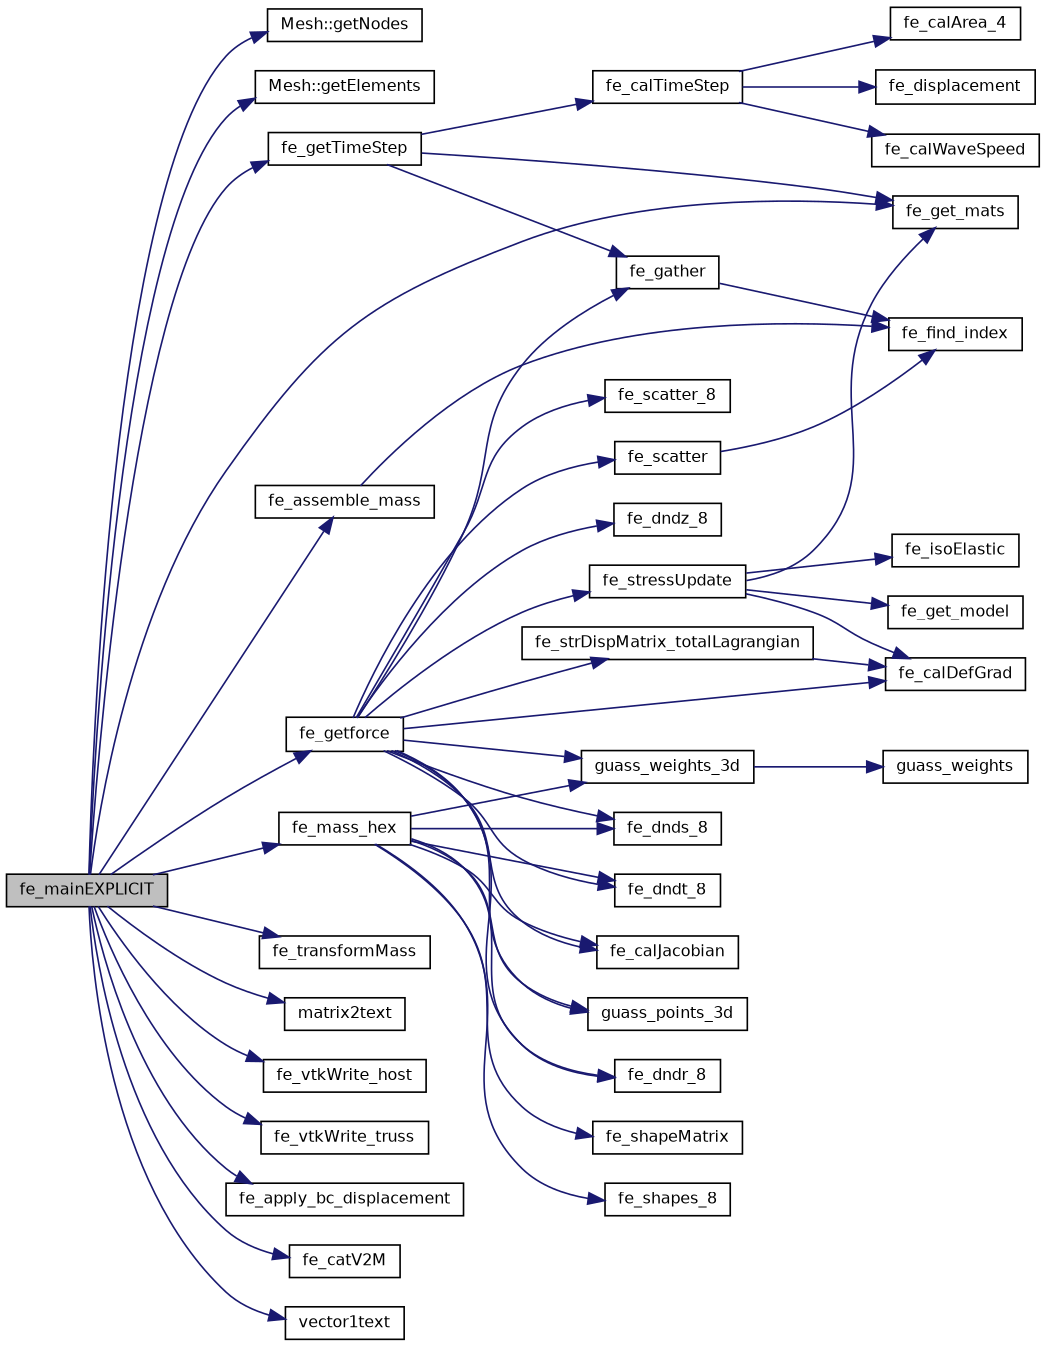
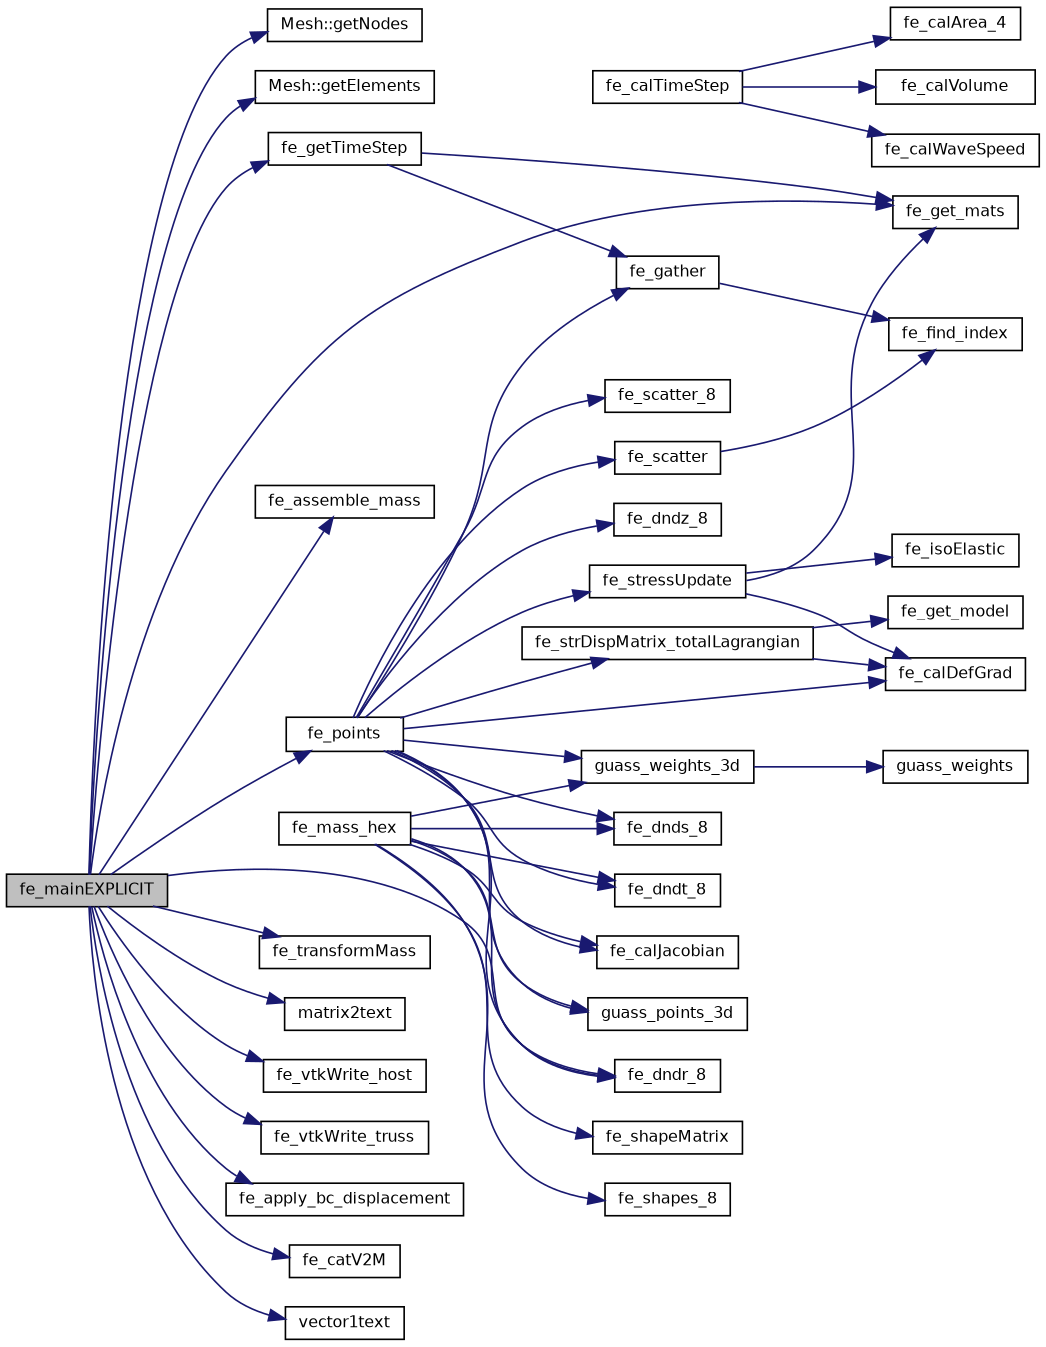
node "fe_displacement": label "fe_displacement" -> "fe_calVolume"
edge "fe_getTimeStep" -> "fe_calTimeStep": removed
edge "fe_assemble_mass" -> "fe_find_index": removed
edge "fe_stressUpdate" -> "fe_get_model": now "fe_strDispMatrix_totalLagrangian" -> "fe_get_model"
node "fe_getforce": label "fe_getforce" -> "fe_points"
edge "fe_mainEXPLICIT" -> "fe_mass_hex": now "fe_mainEXPLICIT" -> "fe_dndr_8"
